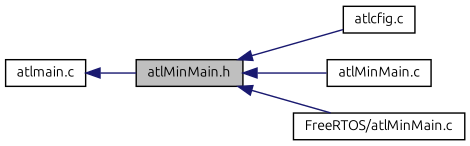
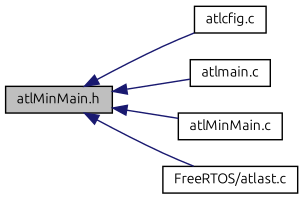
edge "atlMinMain.h" -> "atlmain.c": reversed
node "FreeRTOS/atlMinMain.c": label "FreeRTOS/atlMinMain.c" -> "FreeRTOS/atlast.c"
